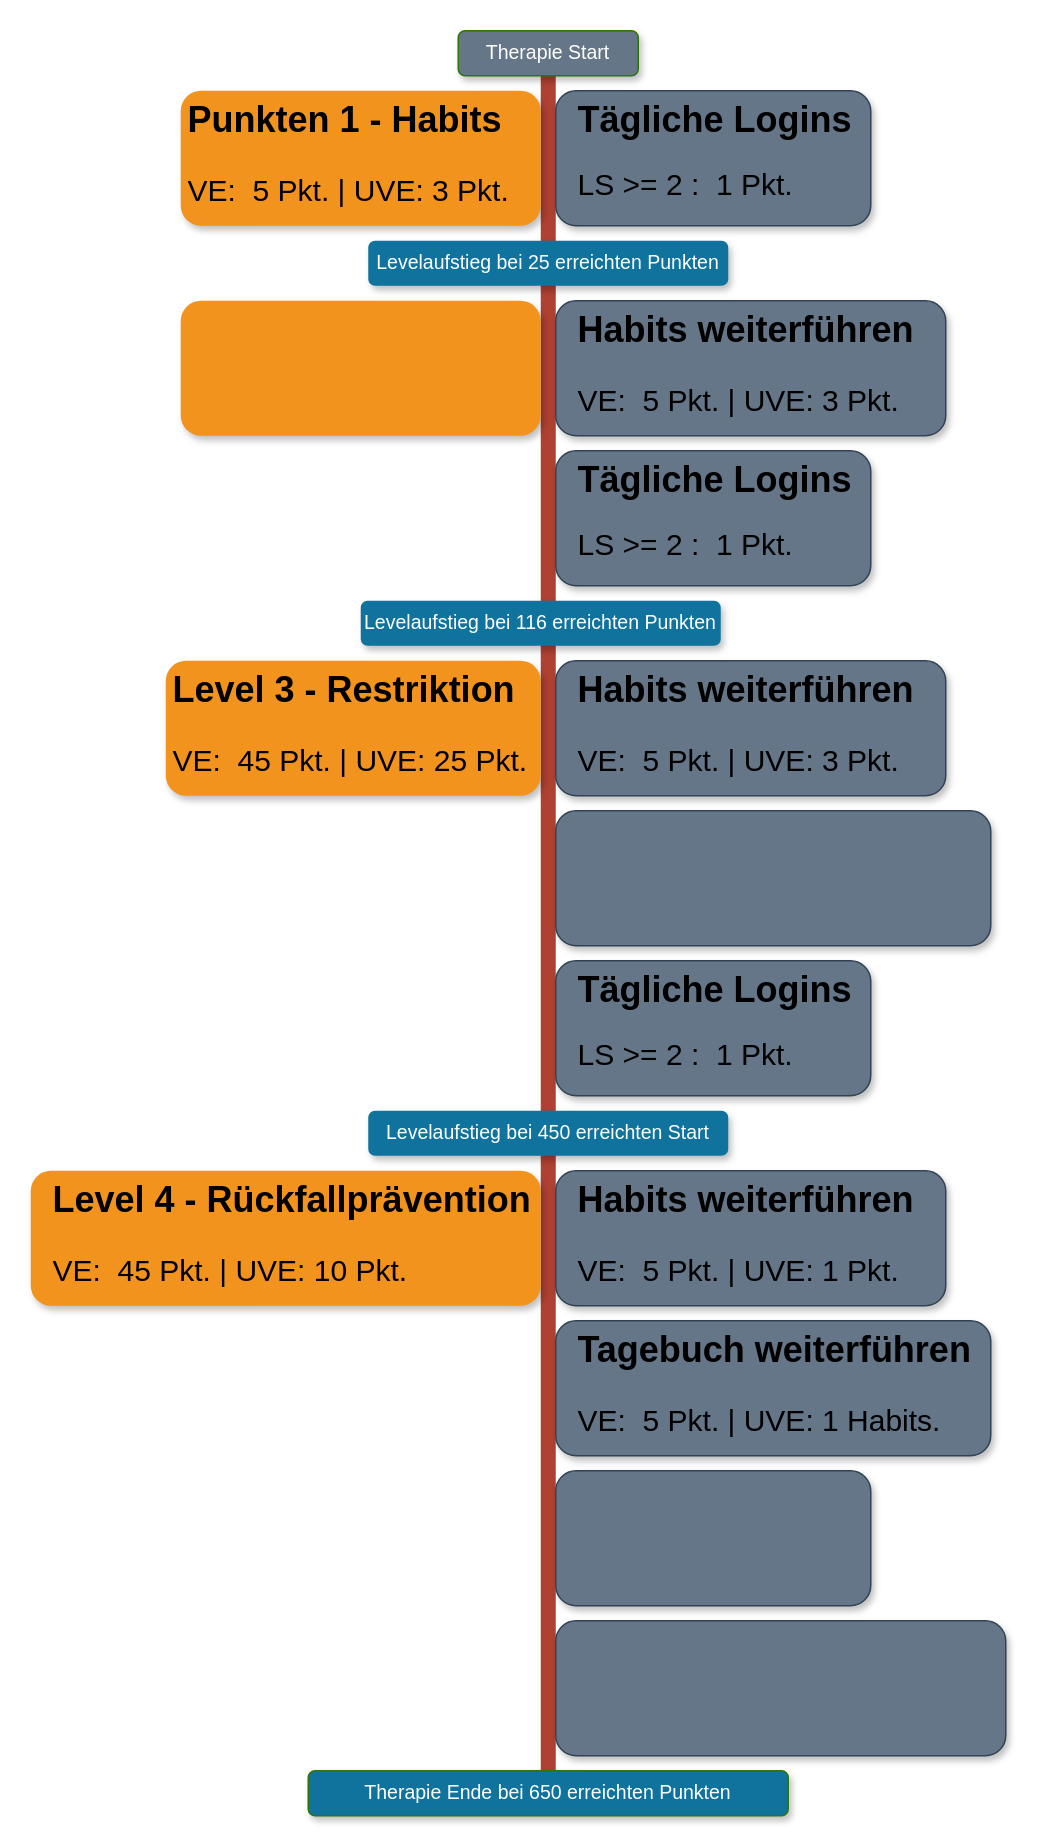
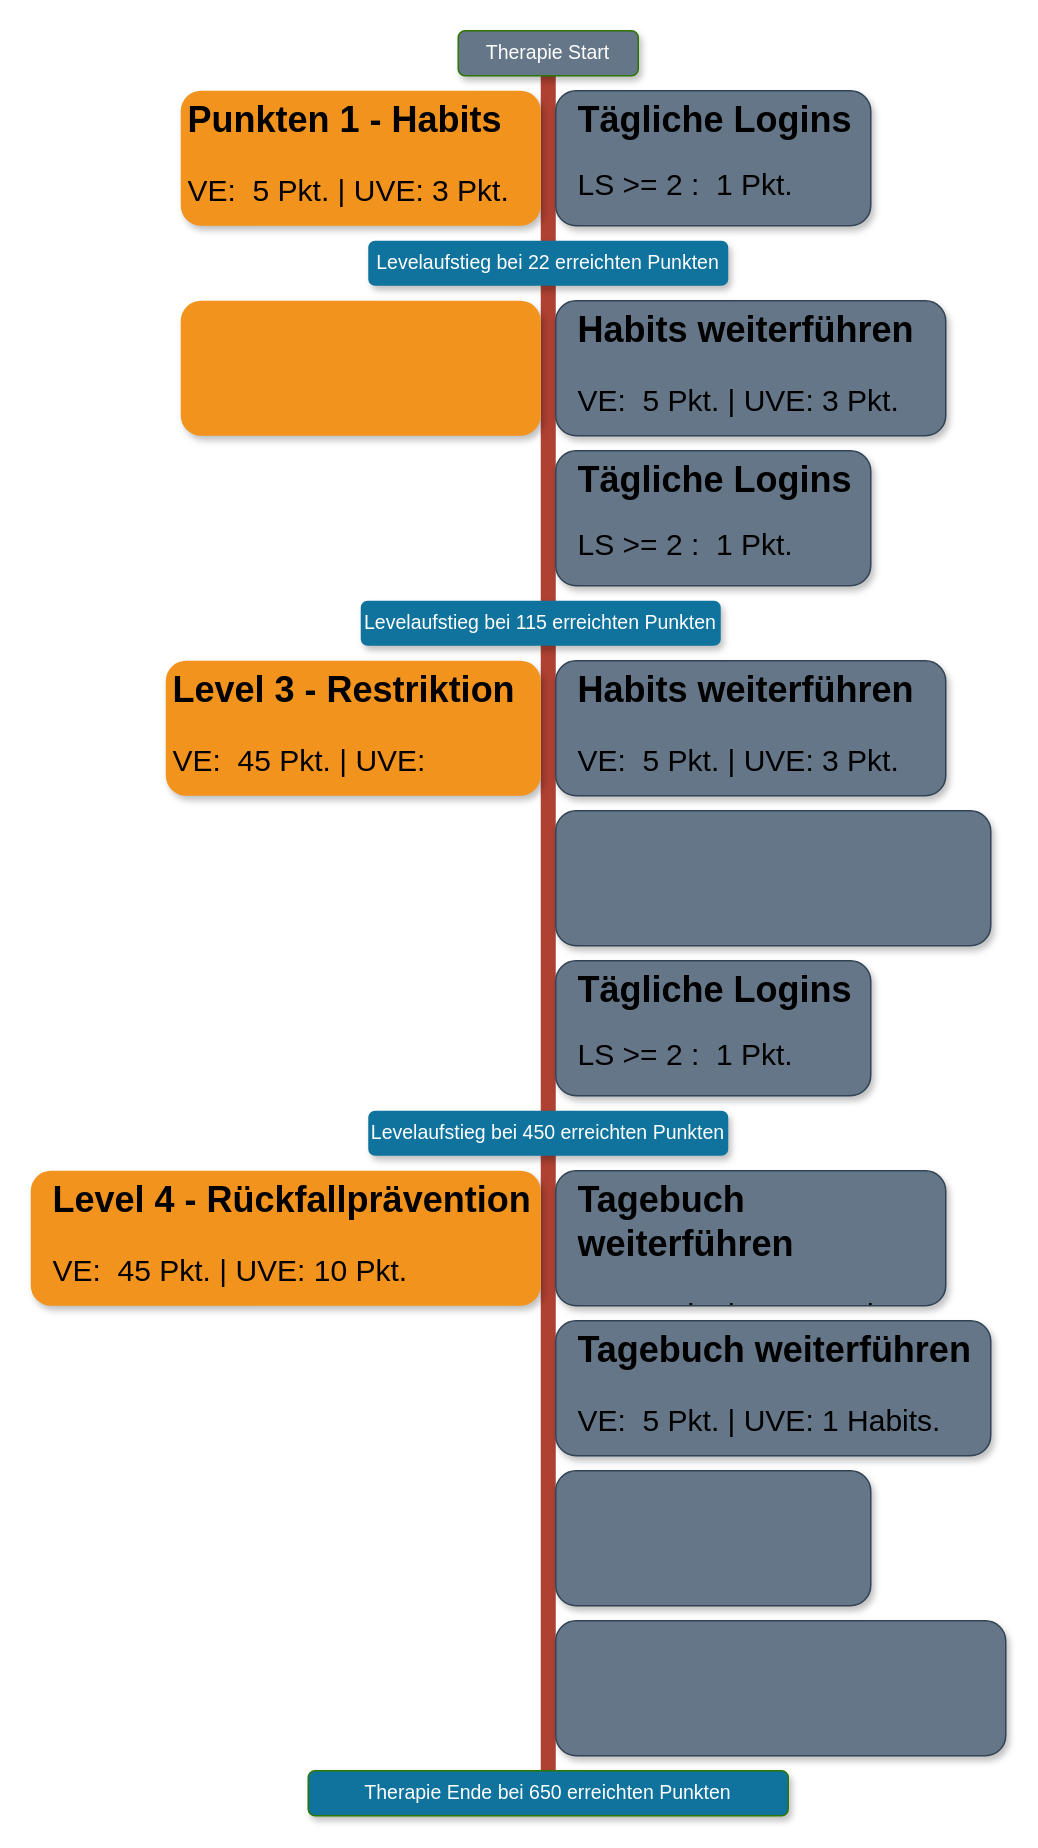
node "Levelaufstieg bei 25 erreichten Punkten": label "Levelaufstieg bei 25 erreichten Punkten" -> "Levelaufstieg bei 22 erreichten Punkten"
node "Levelaufstieg bei 116 erreichten Punkten": label "Levelaufstieg bei 116 erreichten Punkten" -> "Levelaufstieg bei 115 erreichten Punkten"
node "Level 3 - RestriktionVE: 45 Pkt. | UVE: 25 Pkt.": label "Level 3 - RestriktionVE: 45 Pkt. | UVE: 25 Pkt." -> "Level 3 - RestriktionVE: 45 Pkt. | UVE: 25 Start."
node "Levelaufstieg bei 450 erreichten Start": label "Levelaufstieg bei 450 erreichten Start" -> "Levelaufstieg bei 450 erreichten Punkten"
node "Habits weiterführenVE: 5 Pkt. | UVE: 1 Pkt.": label "Habits weiterführenVE: 5 Pkt. | UVE: 1 Pkt." -> "Tagebuch weiterführenVE: 5 Pkt. | UVE: 1 Pkt."
